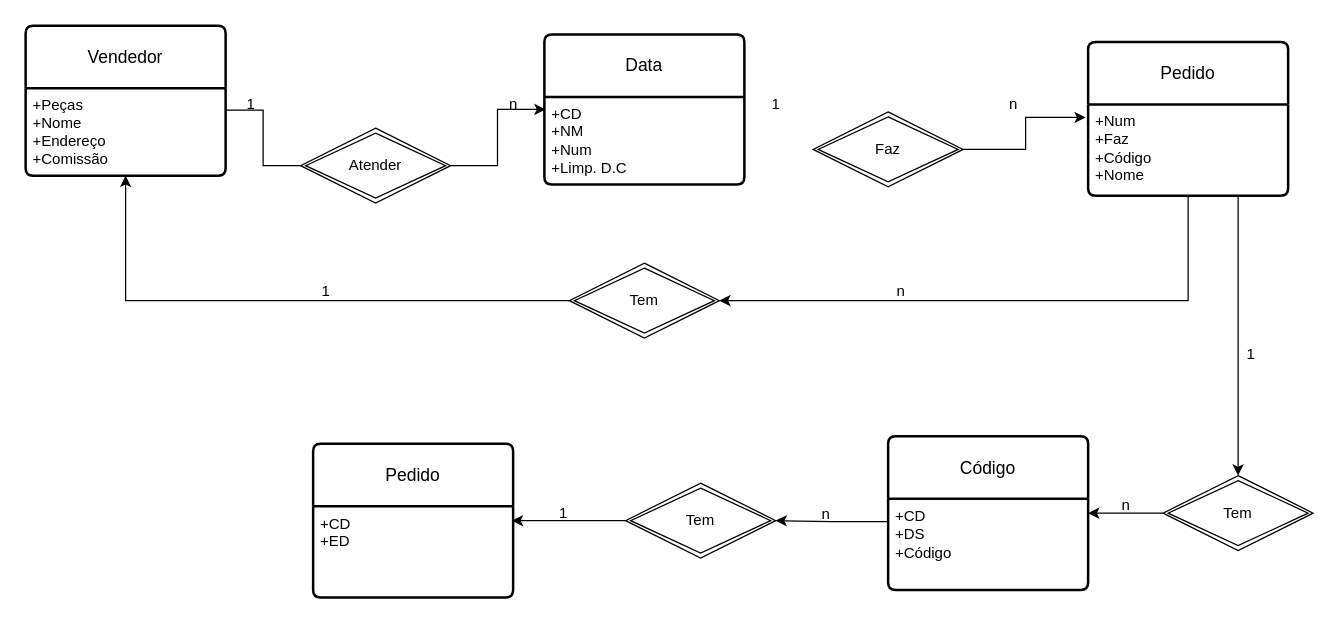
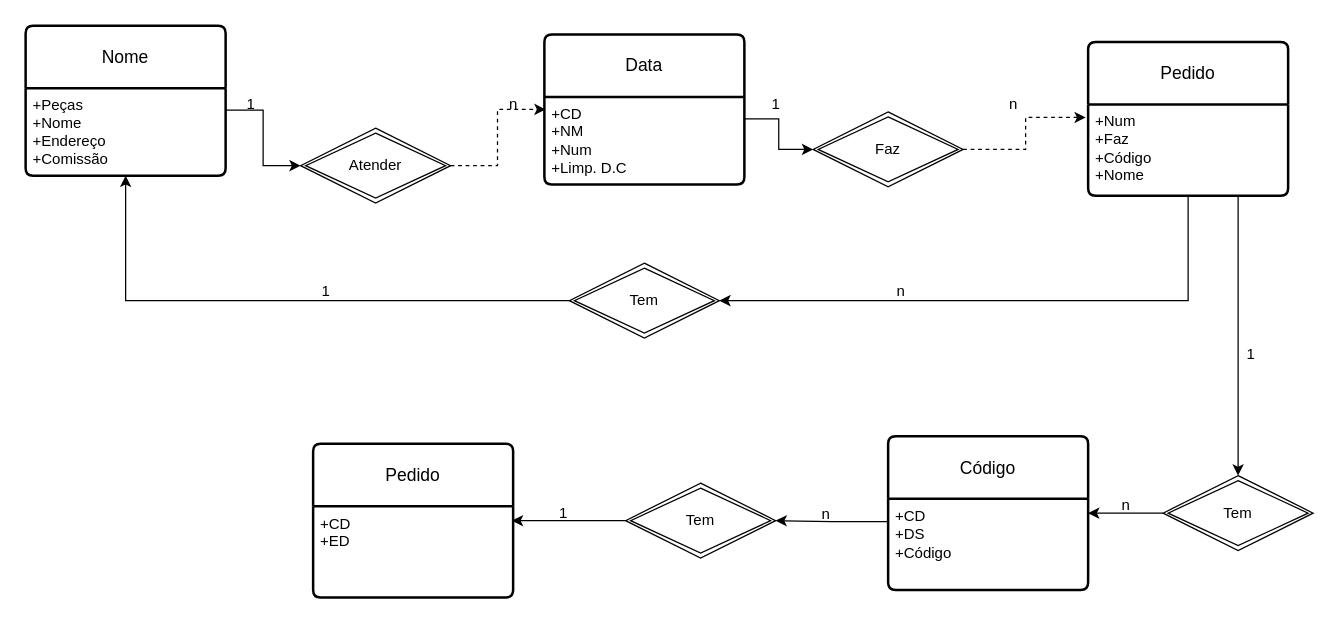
node "Vendedor": label "Vendedor" -> "Nome"
edge "+CD +NM +Num +Limp. D.C" -> "Faz": added
edge "Faz" -> "+Num +Faz +Código +Nome": style solid -> dashed
edge "Atender" -> "+CD +NM +Num +Limp. D.C": style solid -> dashed
edge "+Peças +Nome +Endereço +Comissão" -- "Atender": arrowhead none -> classic
